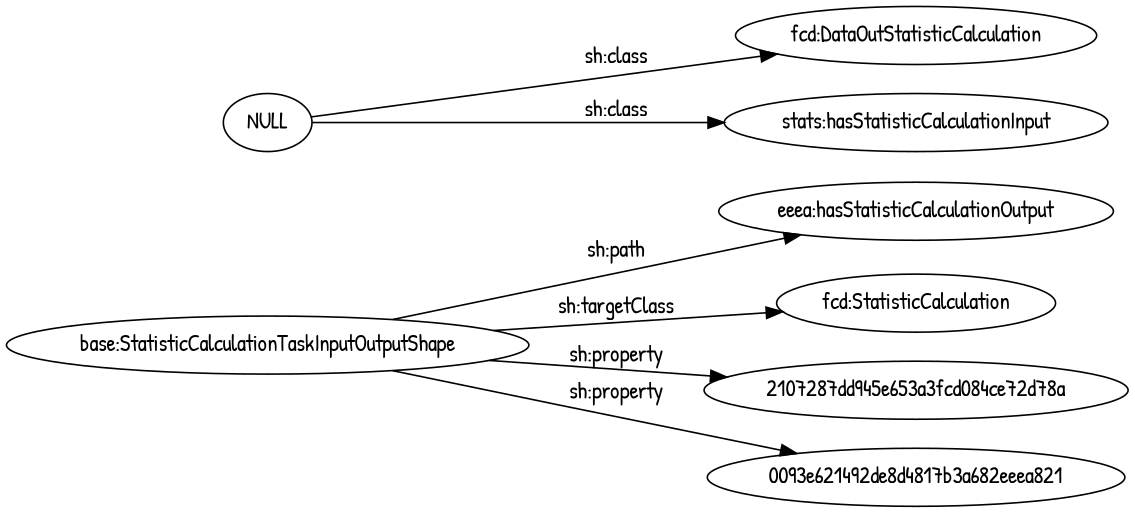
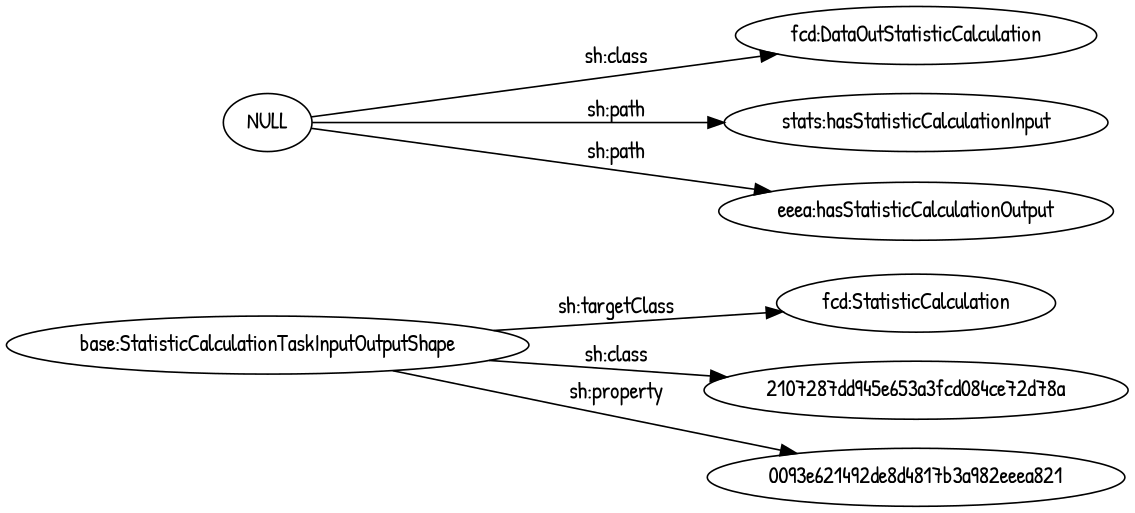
edge "NULL" -> "stats:hasStatisticCalculationInput": label "sh:class" -> "sh:path"
edge "base:StatisticCalculationTaskInputOutputShape" -> "eeea:hasStatisticCalculationOutput": now "NULL" -> "eeea:hasStatisticCalculationOutput"
edge "base:StatisticCalculationTaskInputOutputShape" -> "2107287dd945e653a3fcd084ce72d78a": label "sh:property" -> "sh:class"
node "0093e621492de8d4817b3a682eeea821": label "0093e621492de8d4817b3a682eeea821" -> "0093e621492de8d4817b3a982eeea821"
